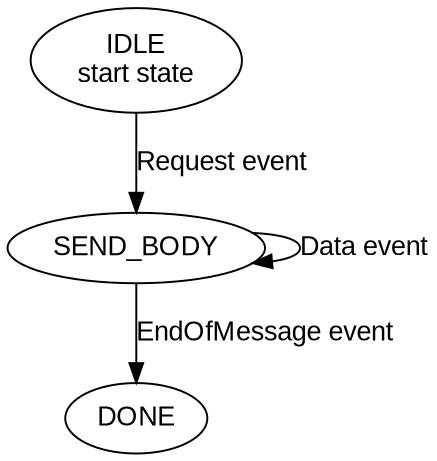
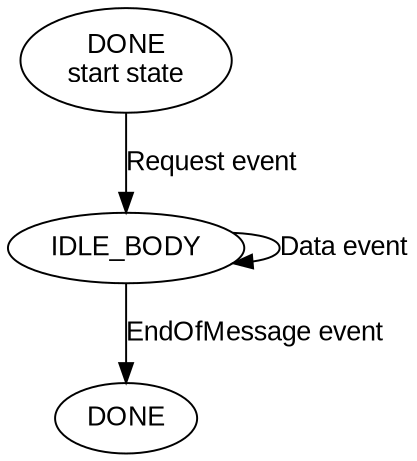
node "IDLE start state": label "IDLE start state" -> "DONE start state"
node "SEND_BODY": label "SEND_BODY" -> "IDLE_BODY"
